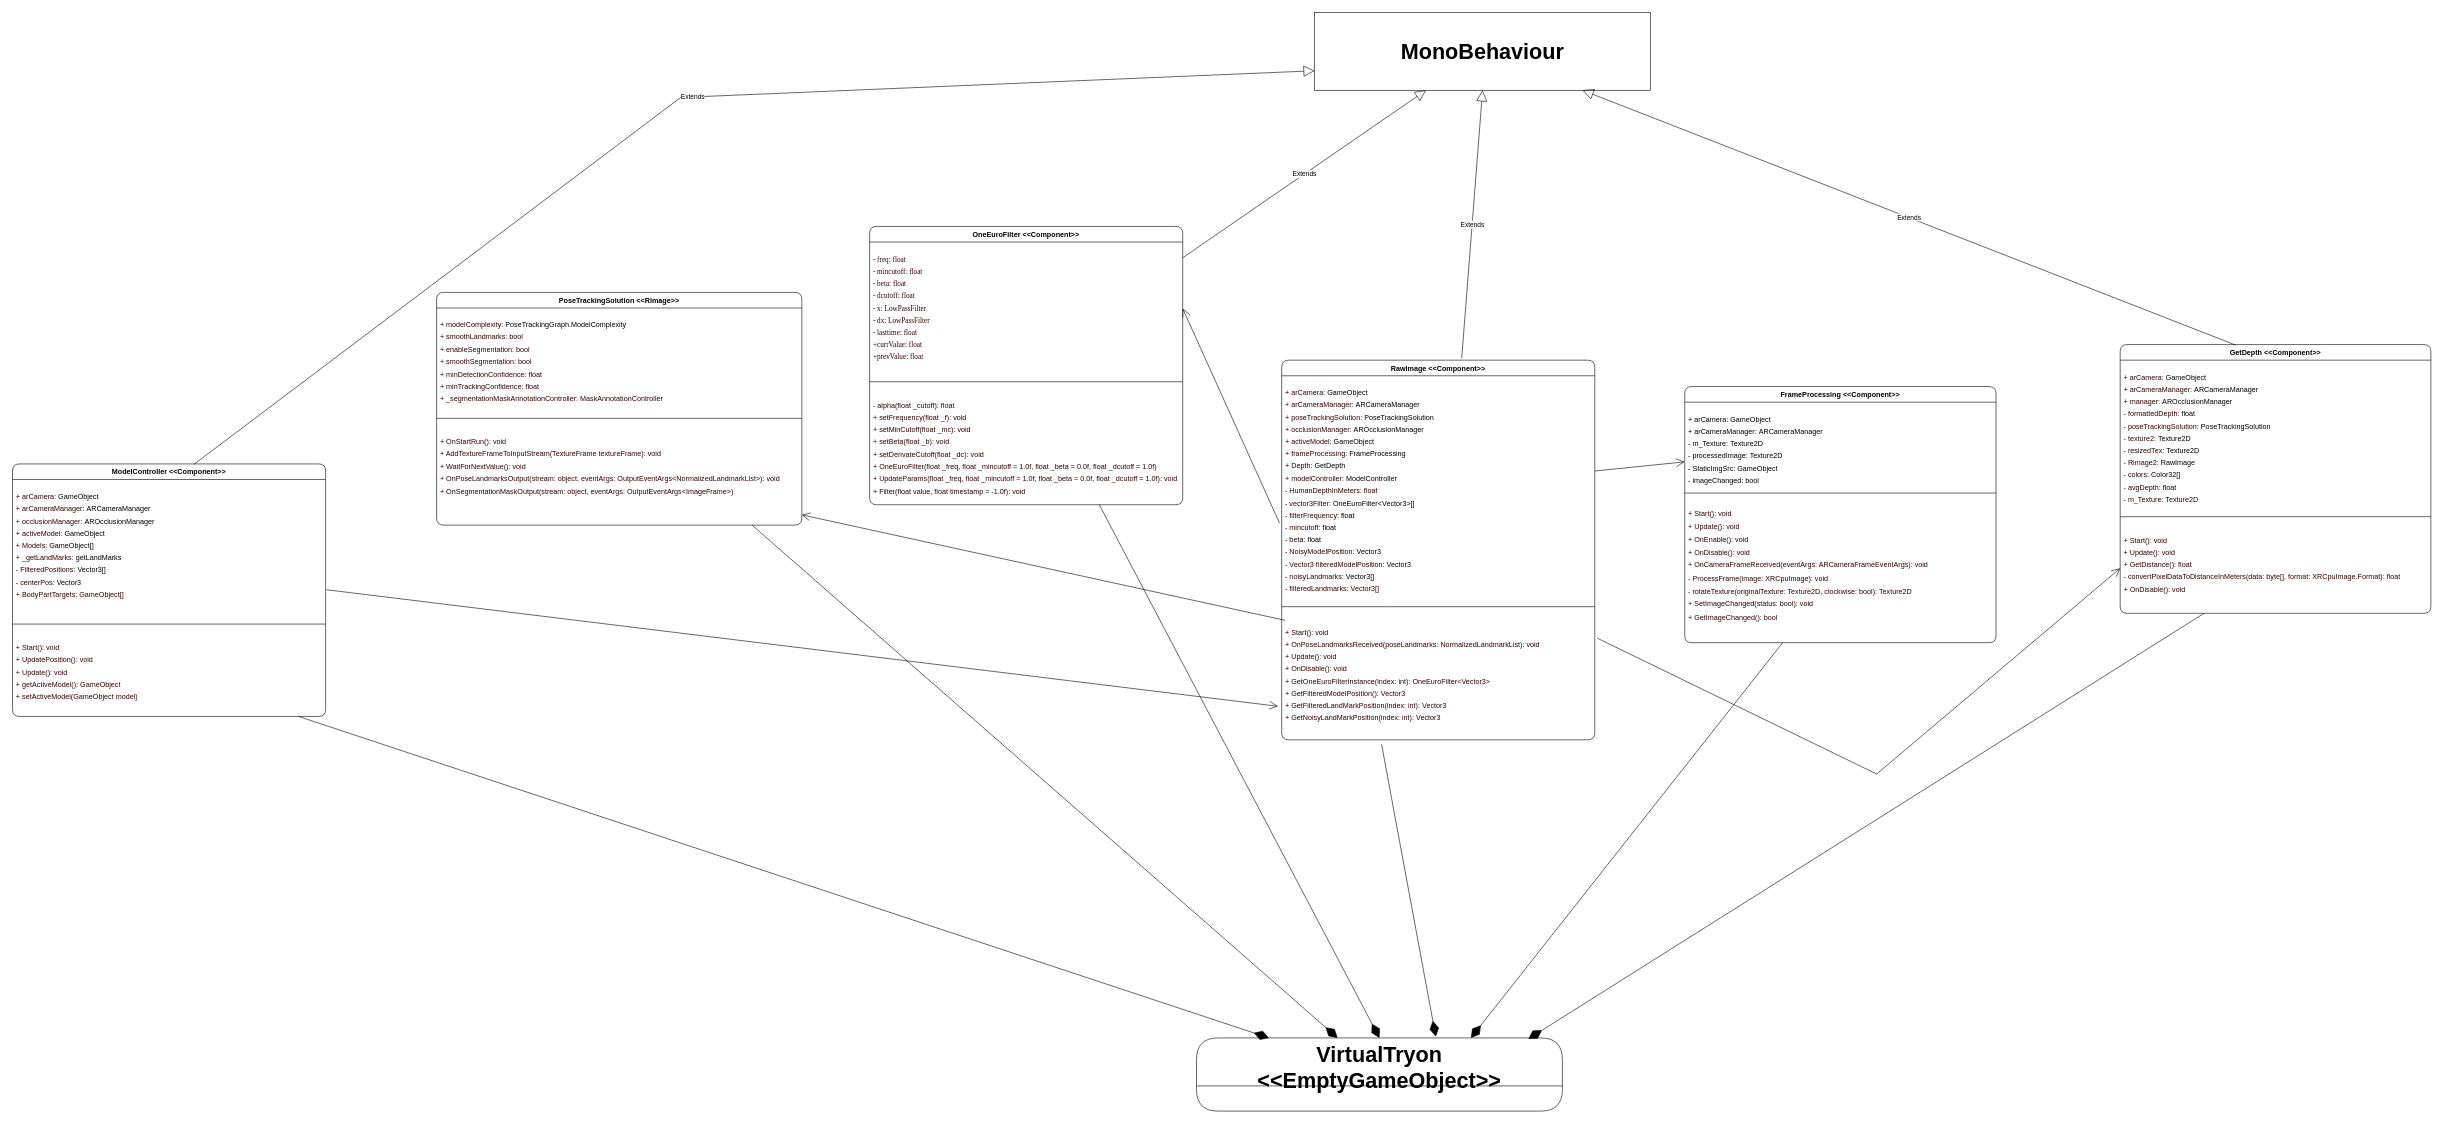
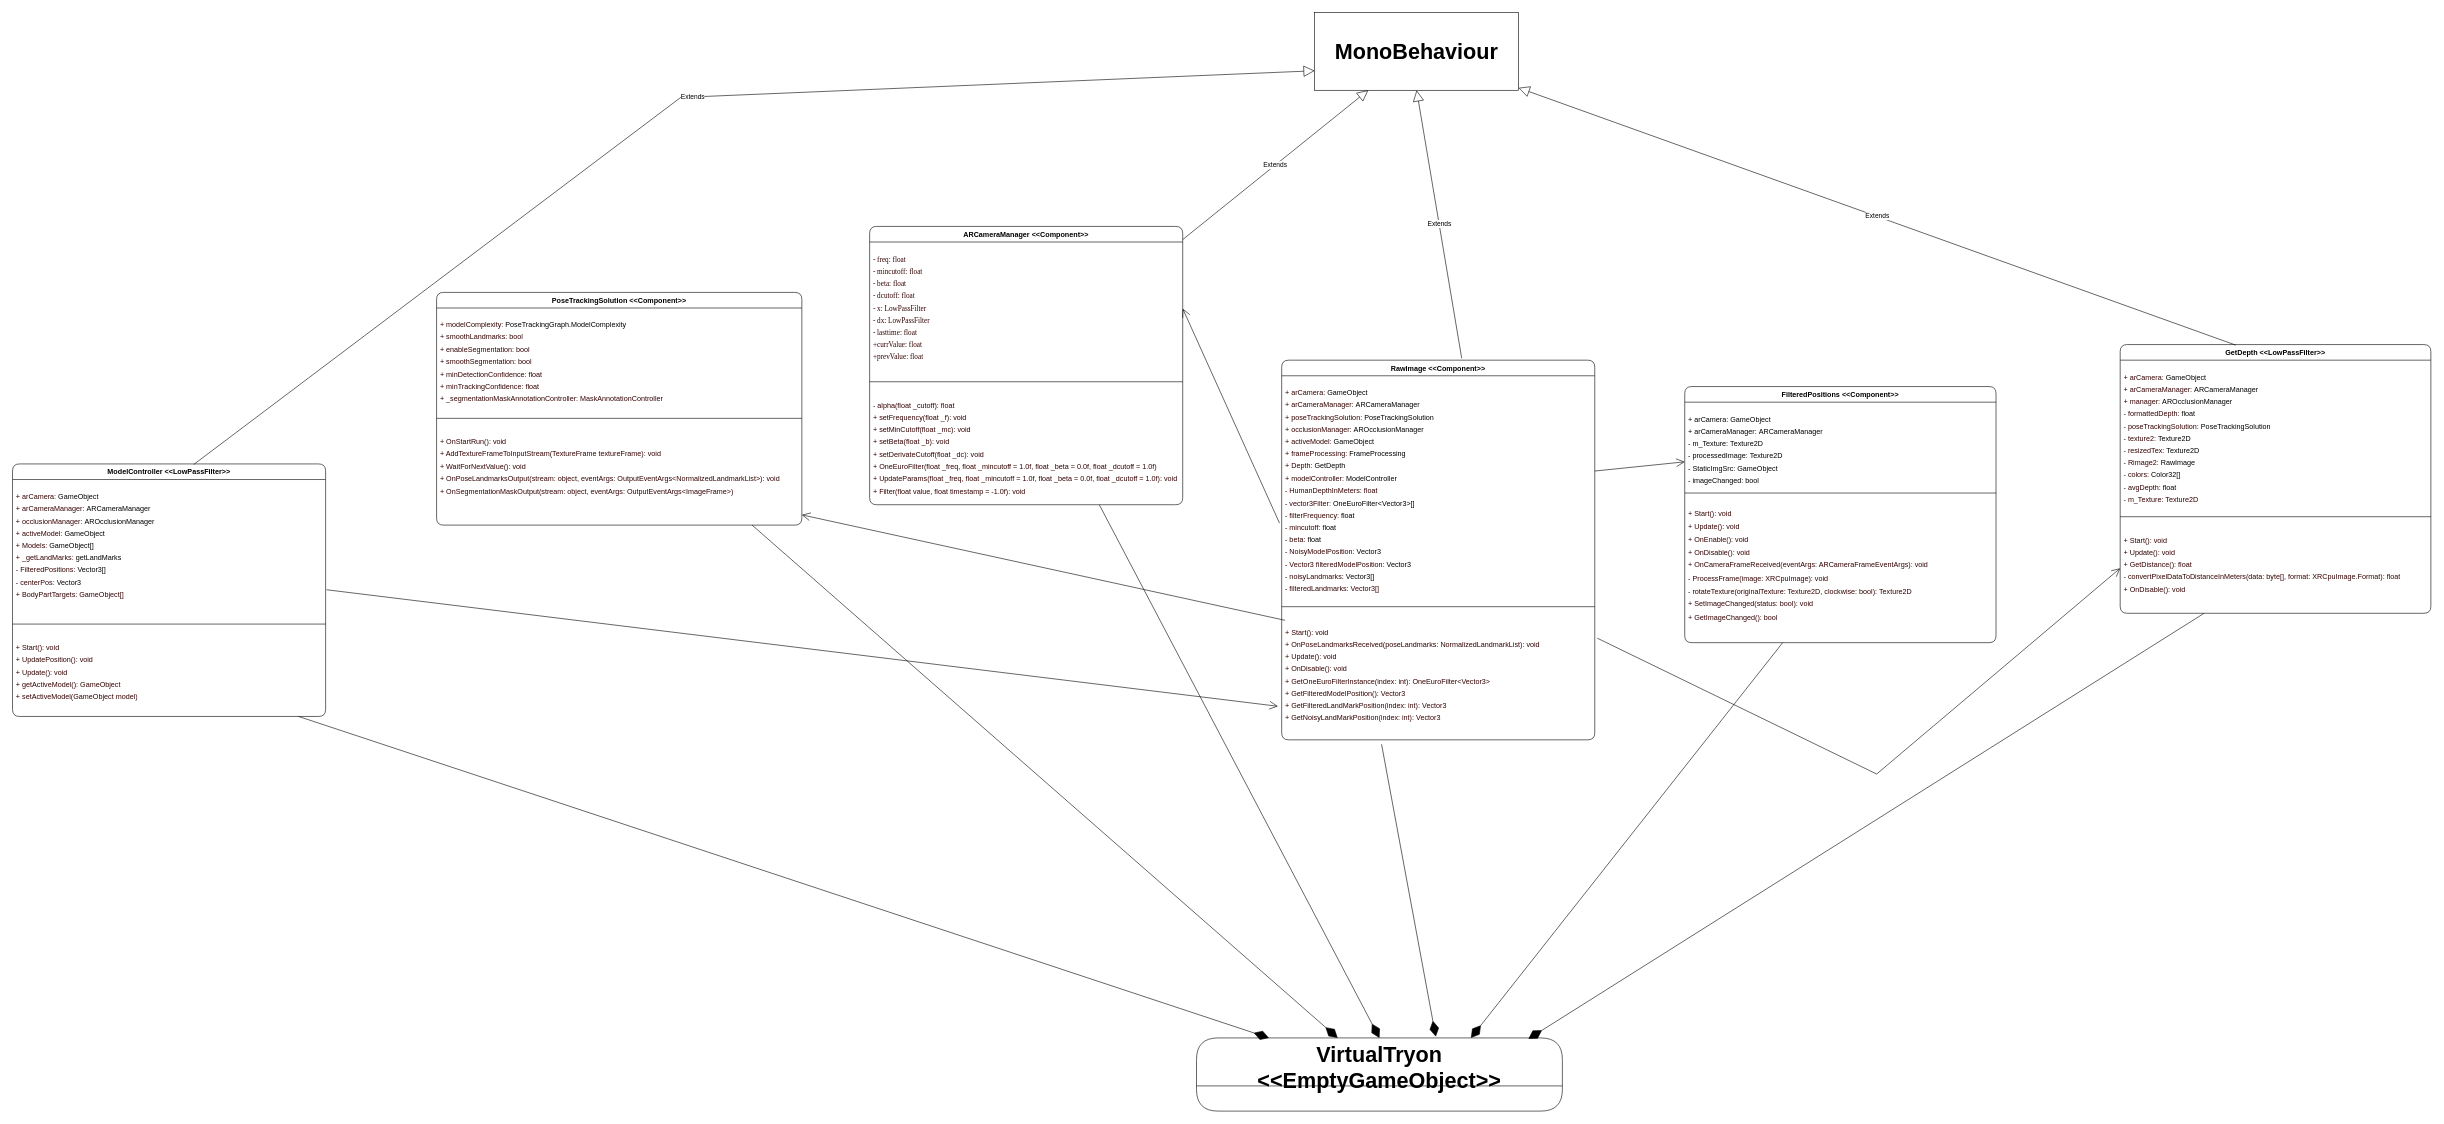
node "MonoBehaviour": size 336x78 -> 204x78
node "OneEuroFilter <<Component>>": label "OneEuroFilter <<Component>>" -> "ARCameraManager <<Component>>"
node "PoseTrackingSolution <<Rimage>>": label "PoseTrackingSolution <<Rimage>>" -> "PoseTrackingSolution <<Component>>"
node "GetDepth <<Component>>": label "GetDepth <<Component>>" -> "GetDepth <<LowPassFilter>>"
node "FrameProcessing <<Component>>": label "FrameProcessing <<Component>>" -> "FilteredPositions <<Component>>"
node "ModelController <<Component>>": label "ModelController <<Component>>" -> "ModelController <<LowPassFilter>>"
